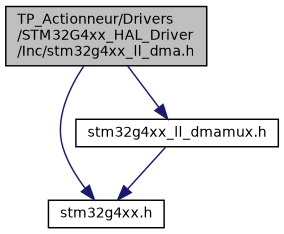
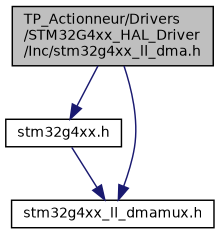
edge "stm32g4xx_ll_dmamux.h" -> "stm32g4xx.h": reversed
